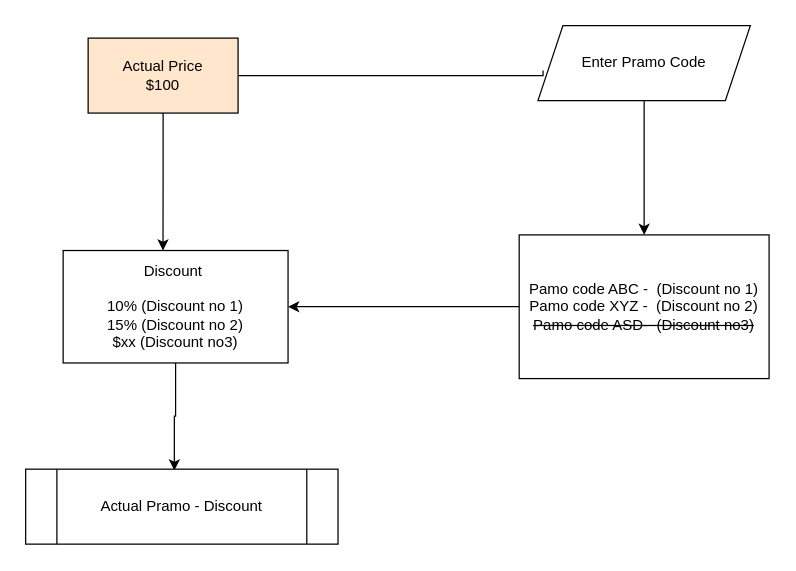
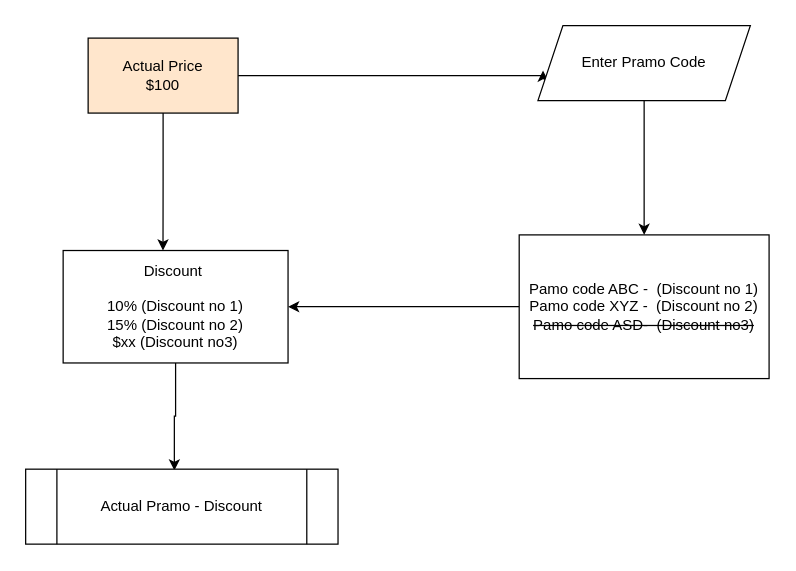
edge "Enter Pramo Code" -- "Actual Price $100": arrowhead none -> classic
